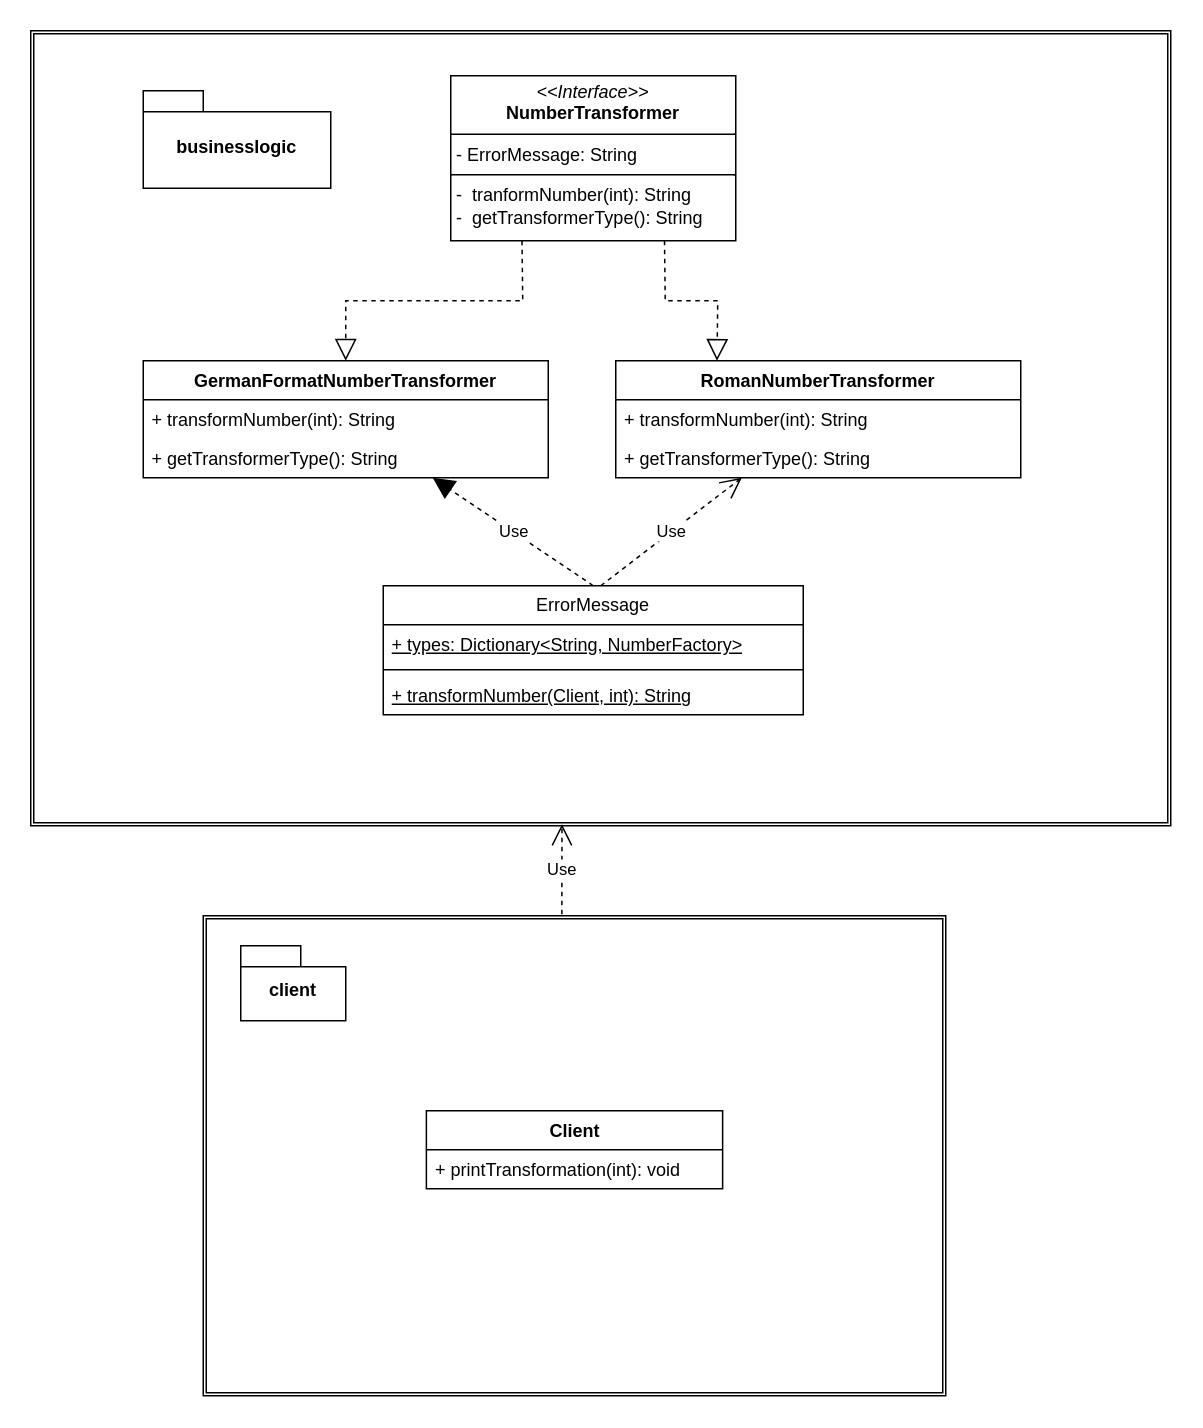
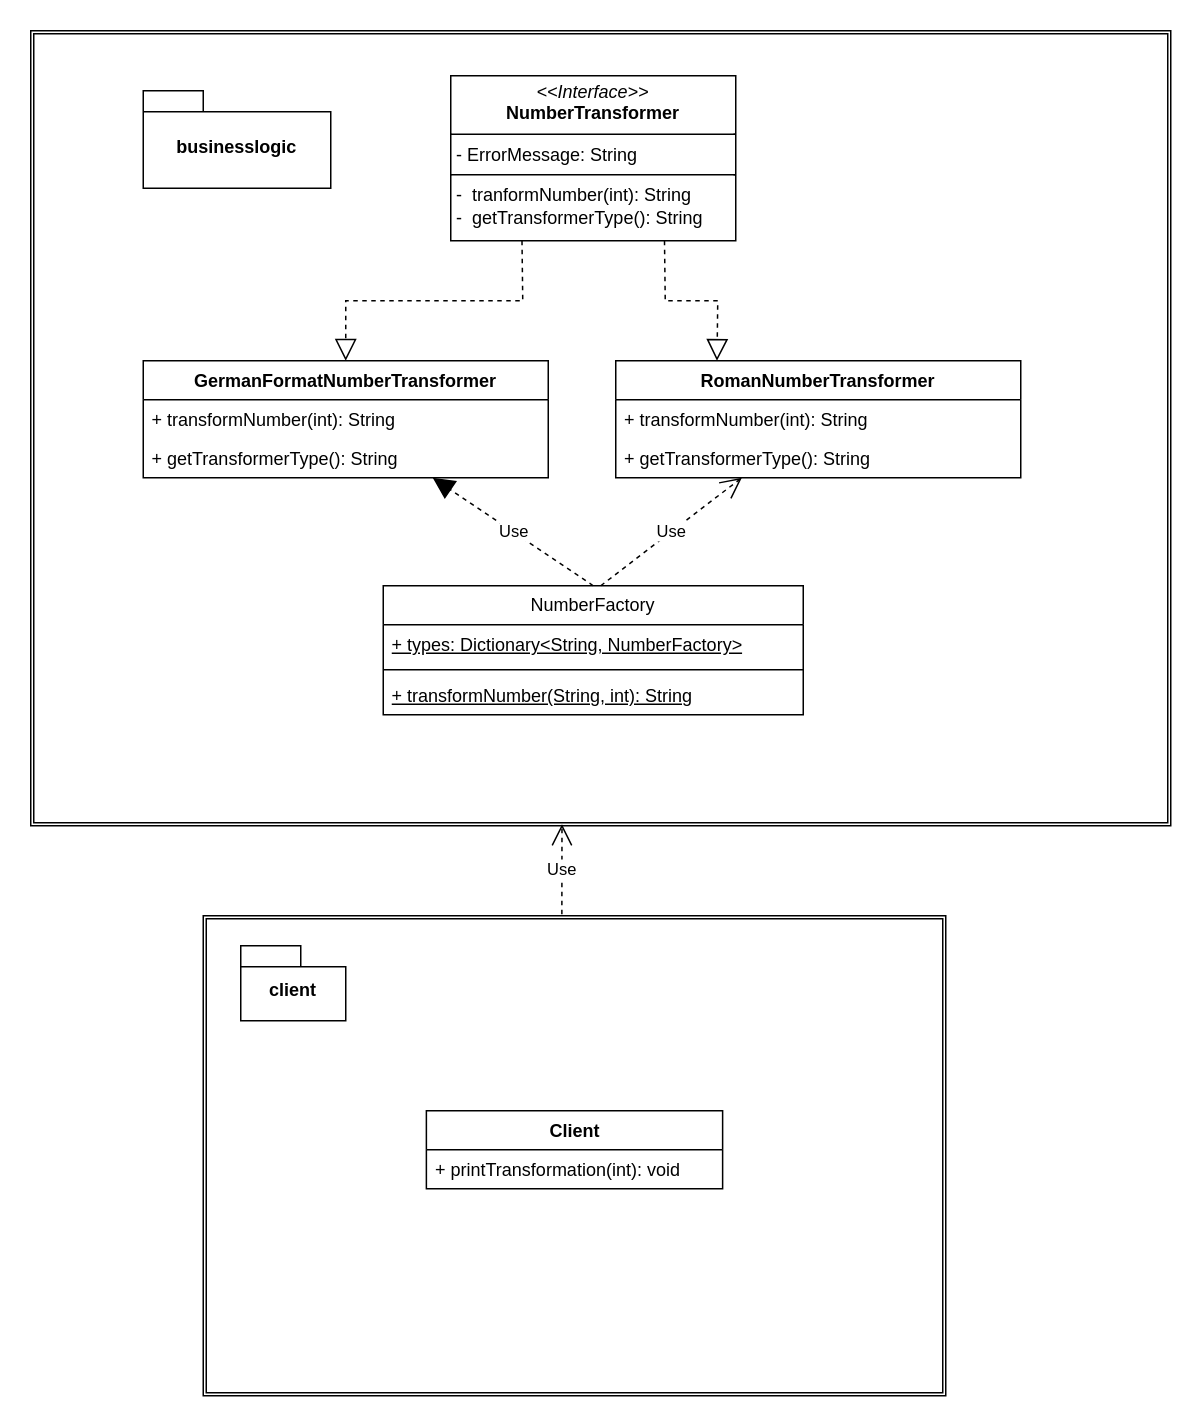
node "ErrorMessage": label "ErrorMessage" -> "NumberFactory"
node "+ transformNumber(Client, int): String": label "+ transformNumber(Client, int): String" -> "+ transformNumber(String, int): String"
